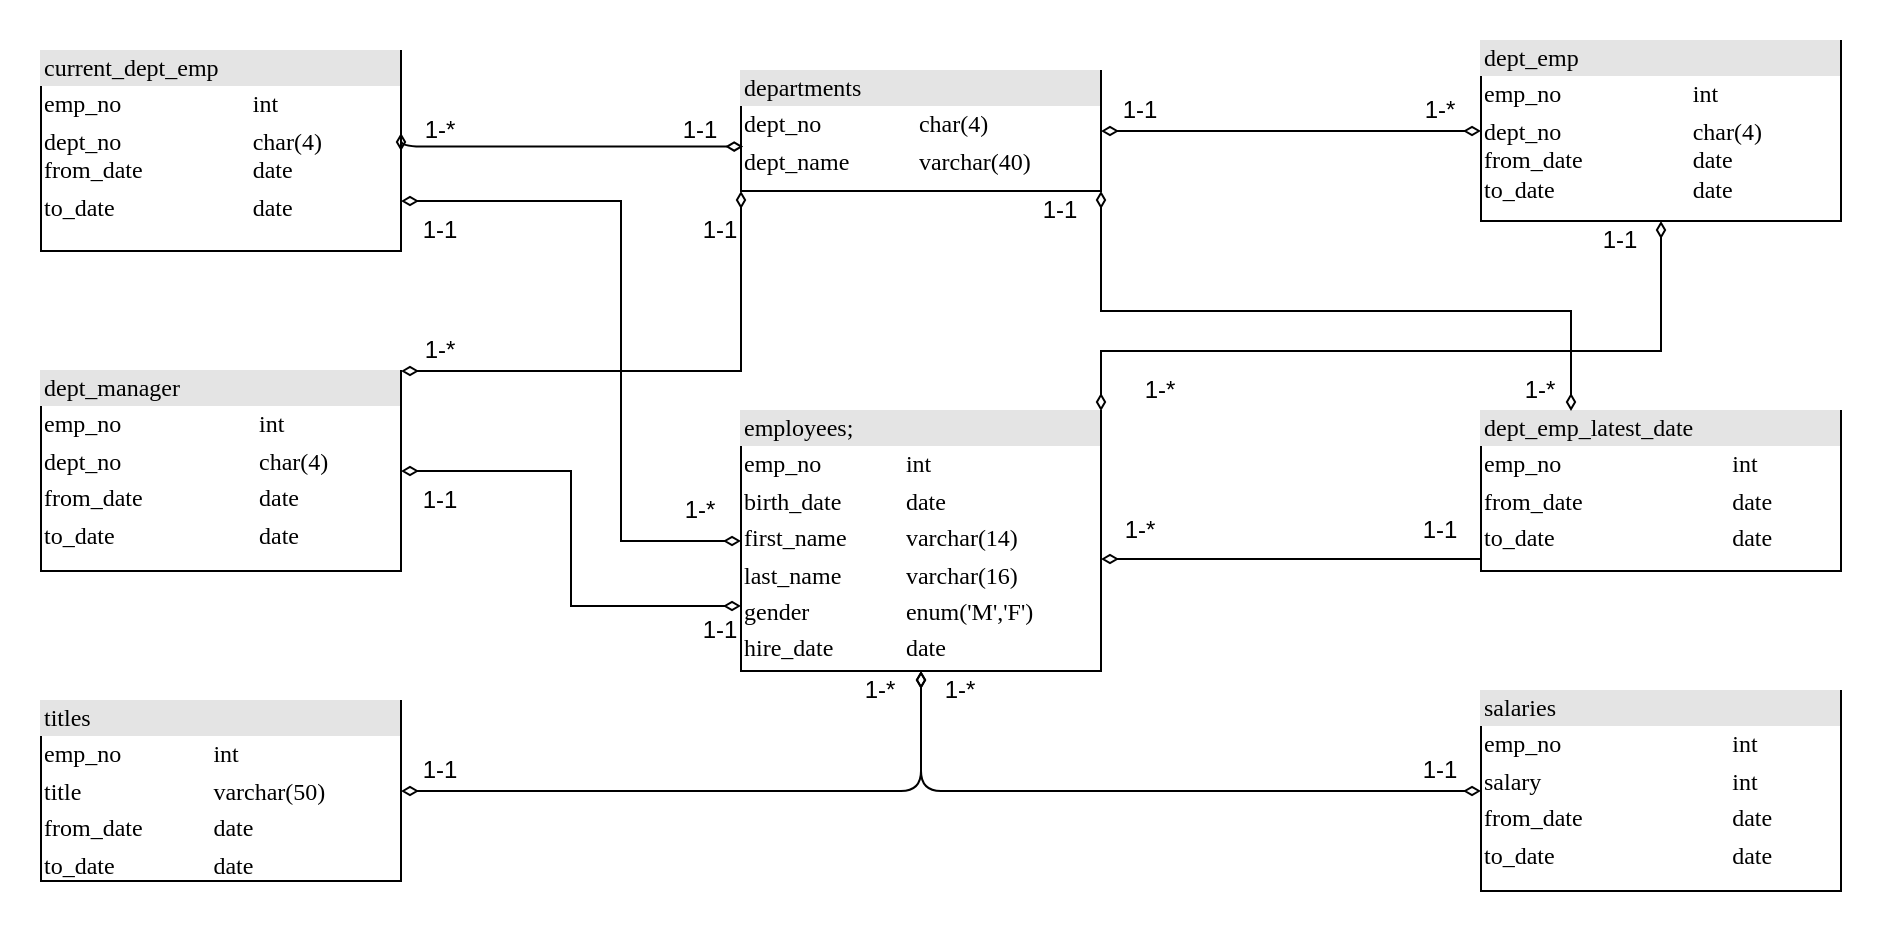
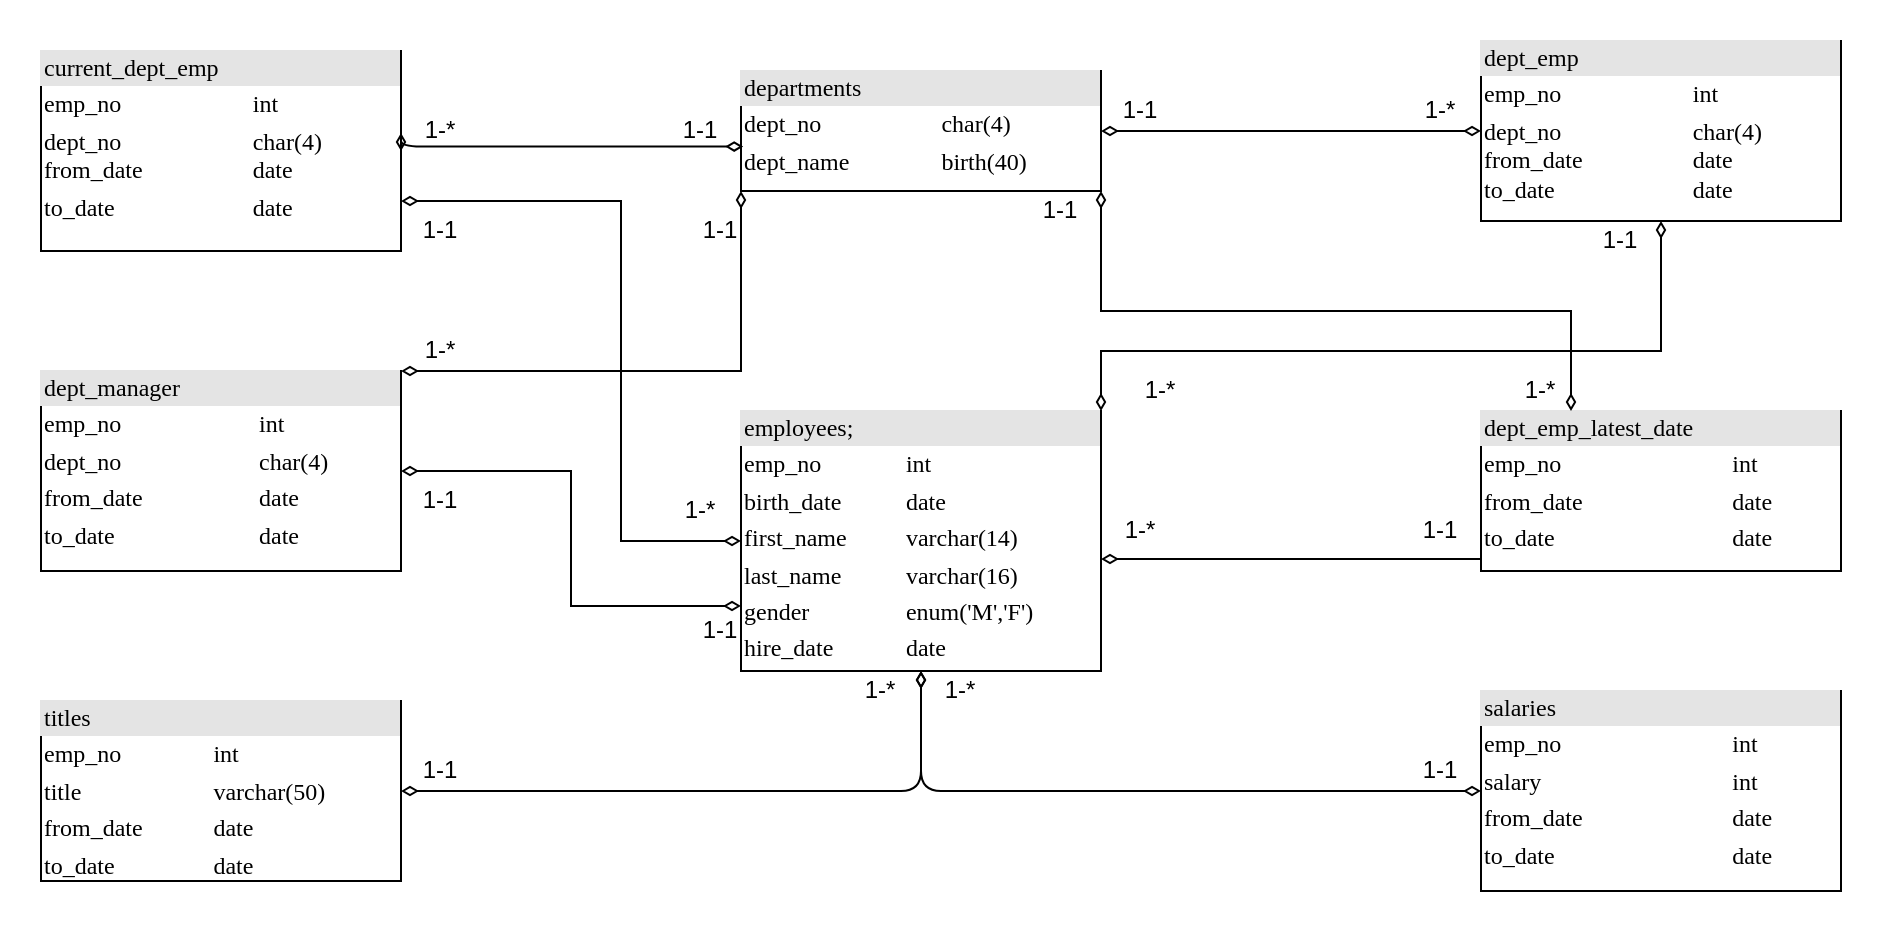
node "departments dept_no char(4) dept_name varchar(40)": label "departments dept_no char(4) dept_name varchar(40)" -> "departments dept_no char(4) dept_name birth(40)"
